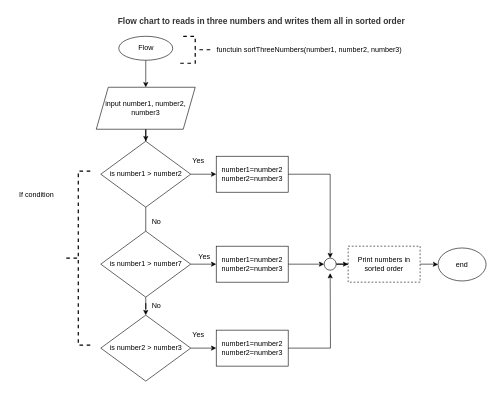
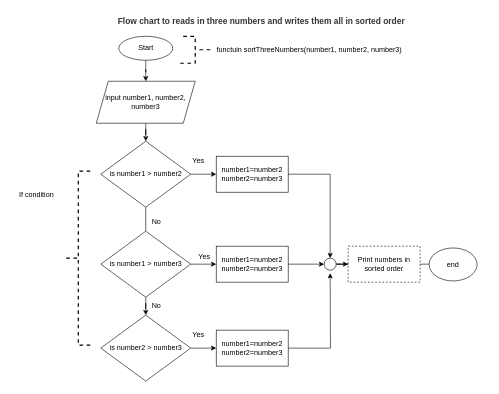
node "Flow": label "Flow" -> "Start"
node "input number1, number2, number3": moved (146, 108) -> (146, 102)
node "is number1 > number7": label "is number1 > number7" -> "is number1 > number3"
node "end": moved (462, 265) -> (453, 265)
